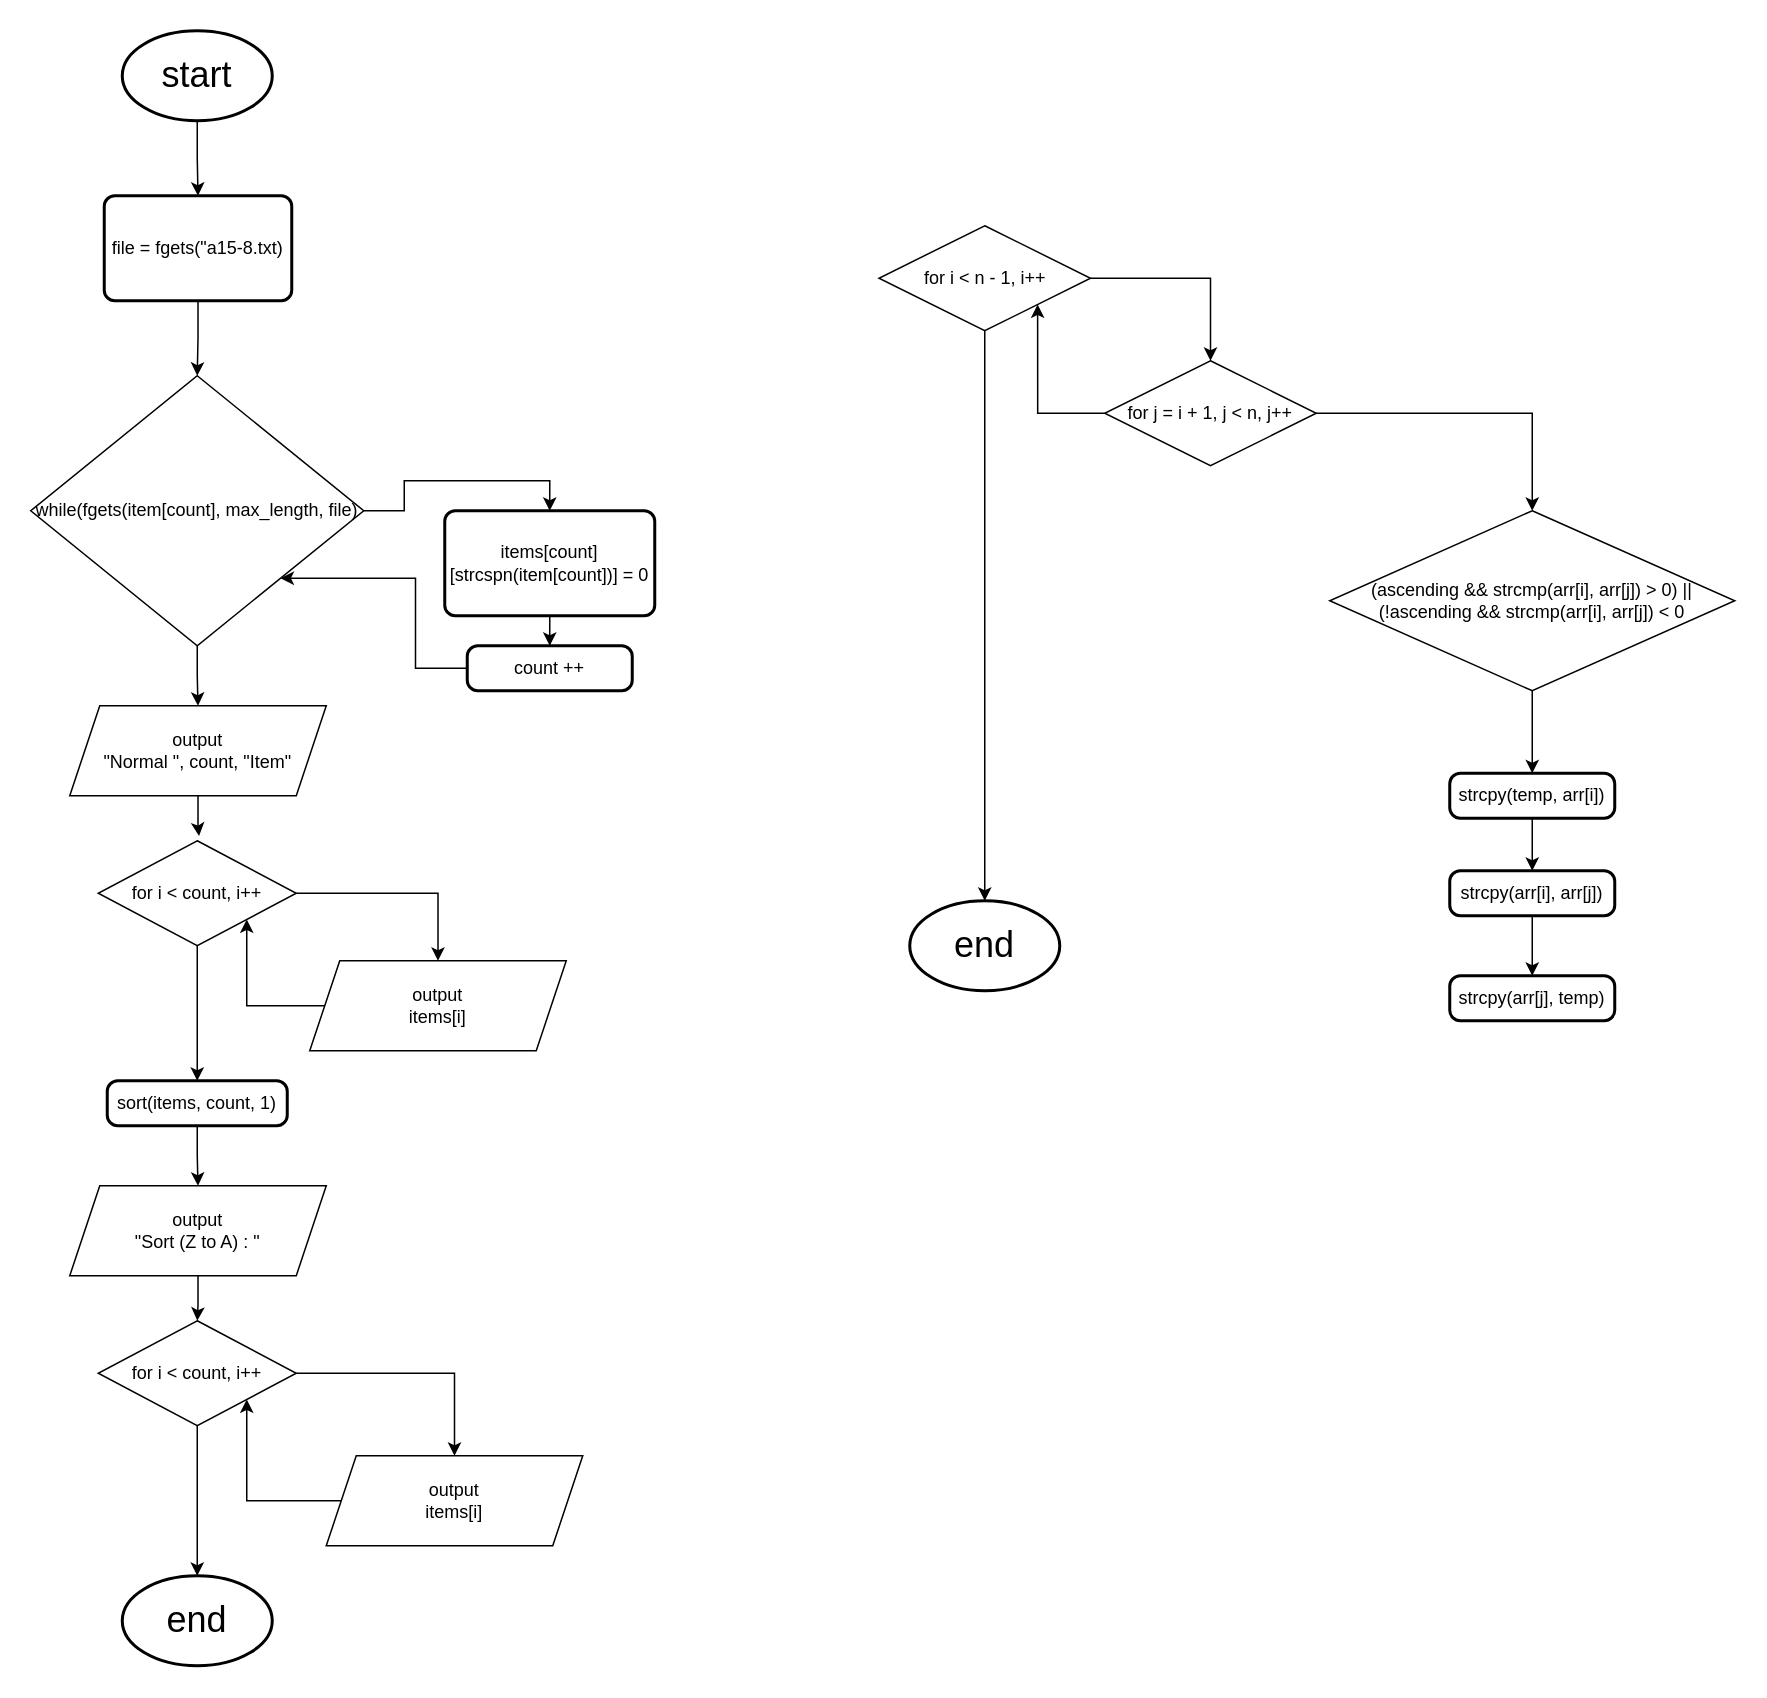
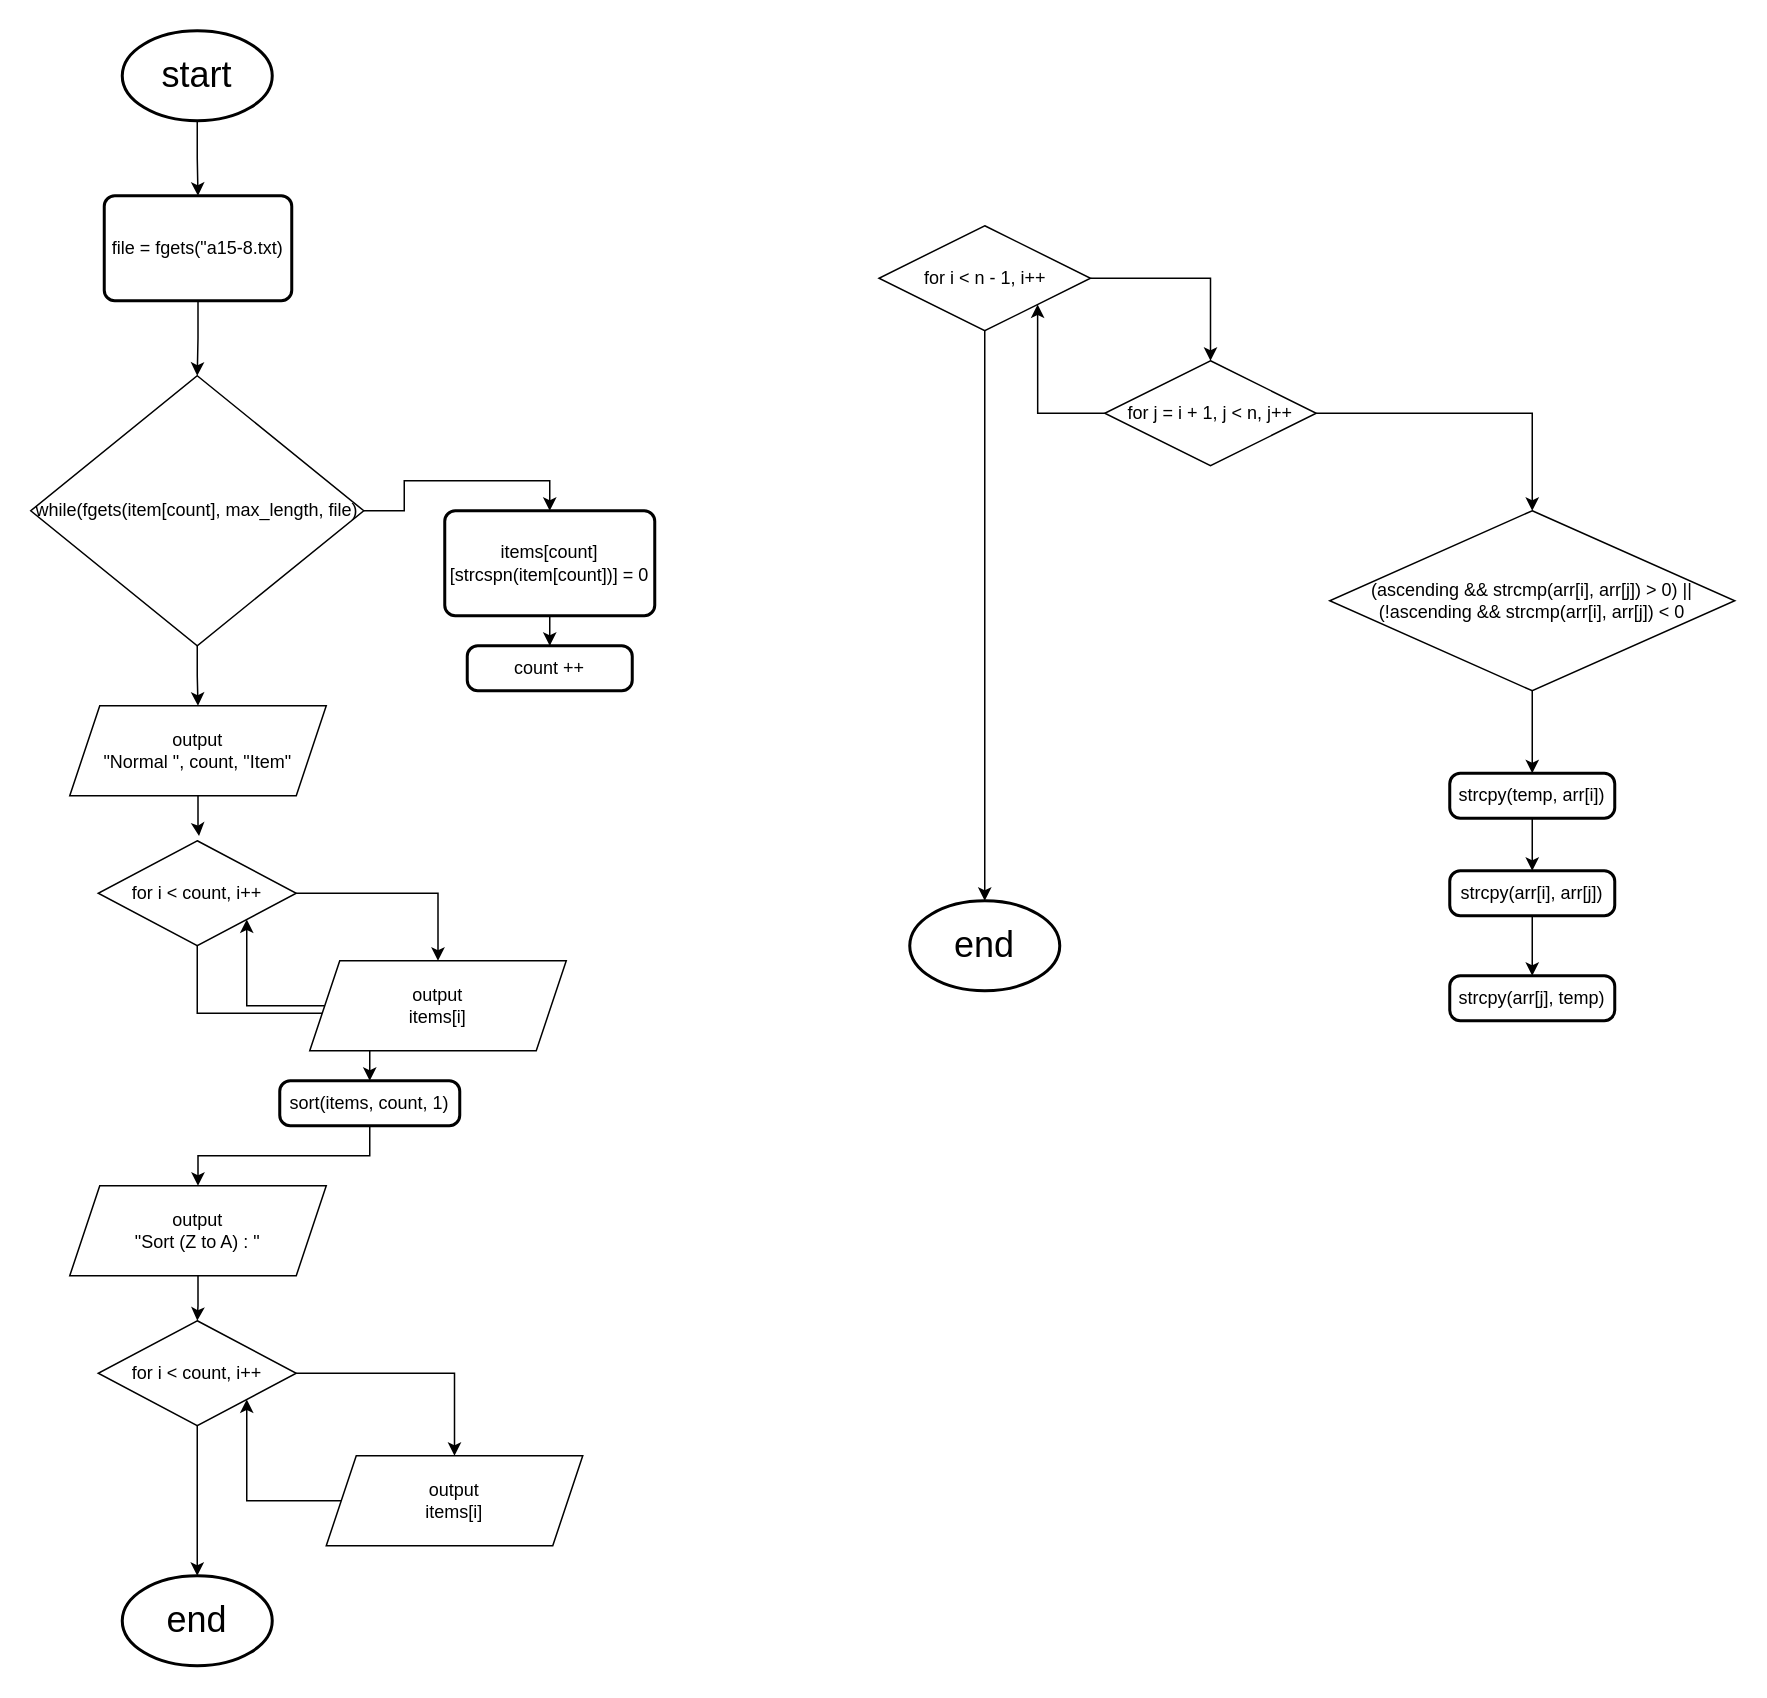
edge "count ++" -> "while(fgets(item[count], max_length, file)": removed
node "sort(items, count, 1)": moved (197, 1103) -> (370, 1103)
